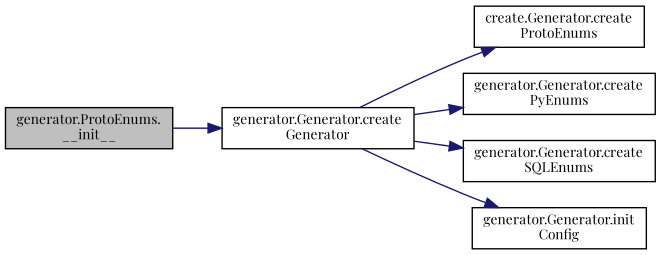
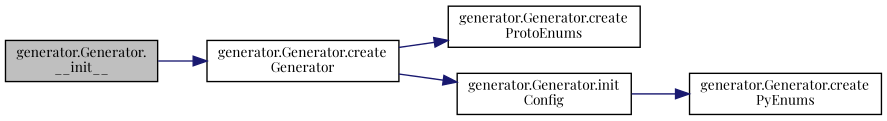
node "create.Generator.create ProtoEnums": label "create.Generator.create ProtoEnums" -> "generator.Generator.create ProtoEnums"
edge "generator.Generator.create Generator" -> "generator.Generator.create PyEnums": now "generator.Generator.init Config" -> "generator.Generator.create PyEnums"
node "generator.ProtoEnums. __init__": label "generator.ProtoEnums. __init__" -> "generator.Generator. __init__"
node "generator.Generator.create SQLEnums": removed
